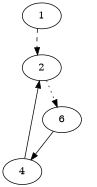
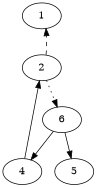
edge "1" -> "2": reversed
node "5": added
